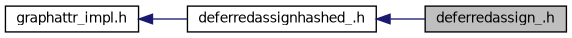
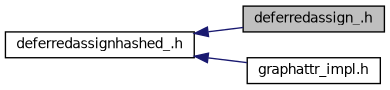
edge "deferredassignhashed_.h" -> "graphattr_impl.h": reversed
